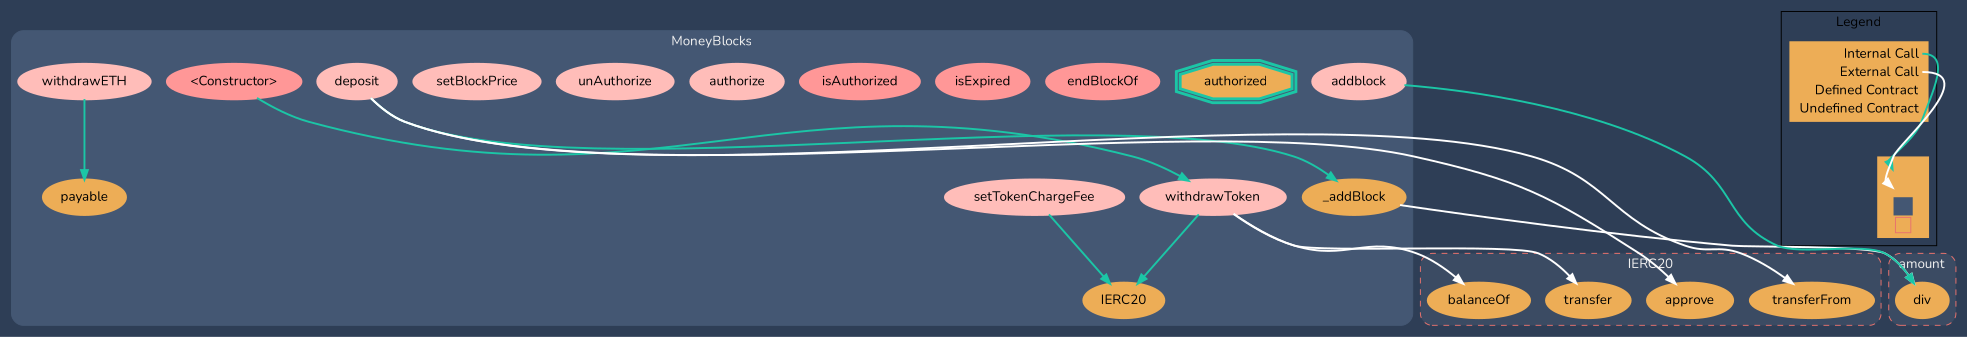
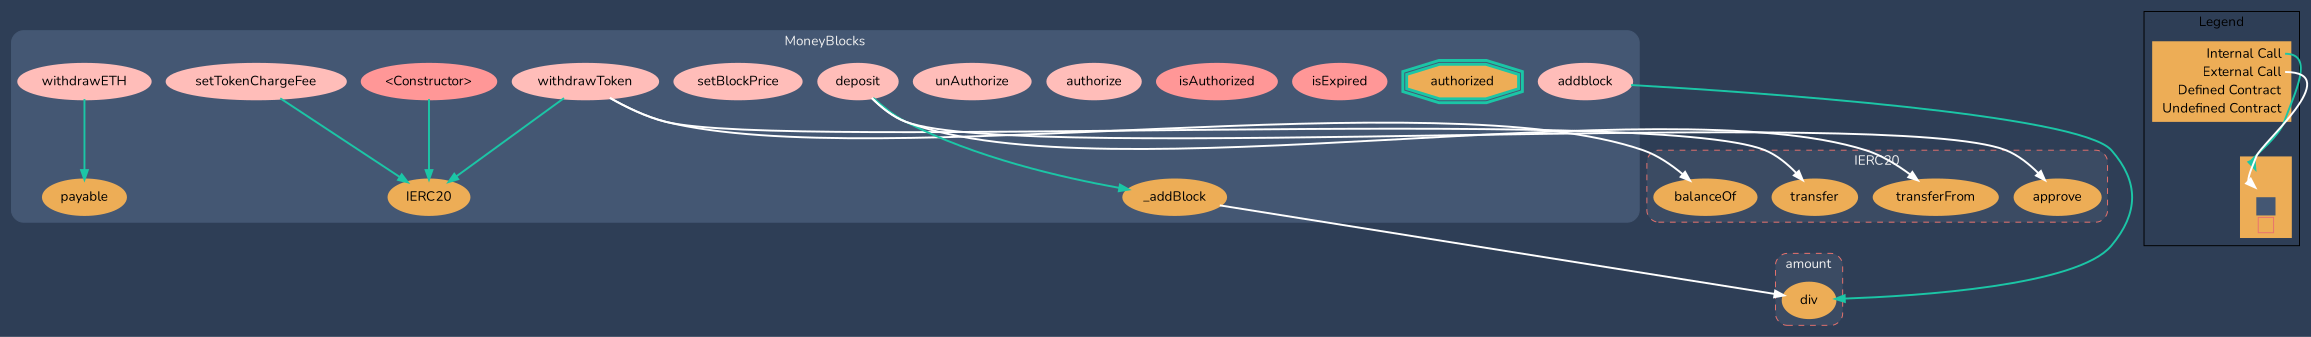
node "endBlockOf": removed
edge "<Constructor>" -> "withdrawToken": now "<Constructor>" -> "IERC20"
